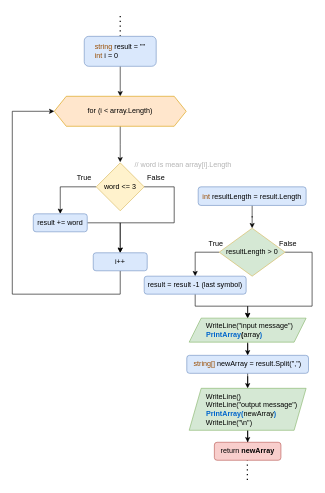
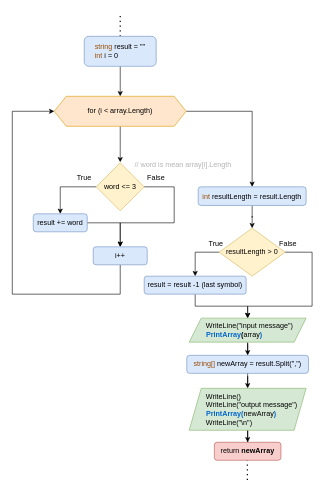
edge "for (i < array.Length)" -> "int resultLength = result.Length": added
node "resultLength > 0": fillcolor #d5e8d4 -> #fff2cc
node "i++": moved (120, 262) -> (120, 256)
